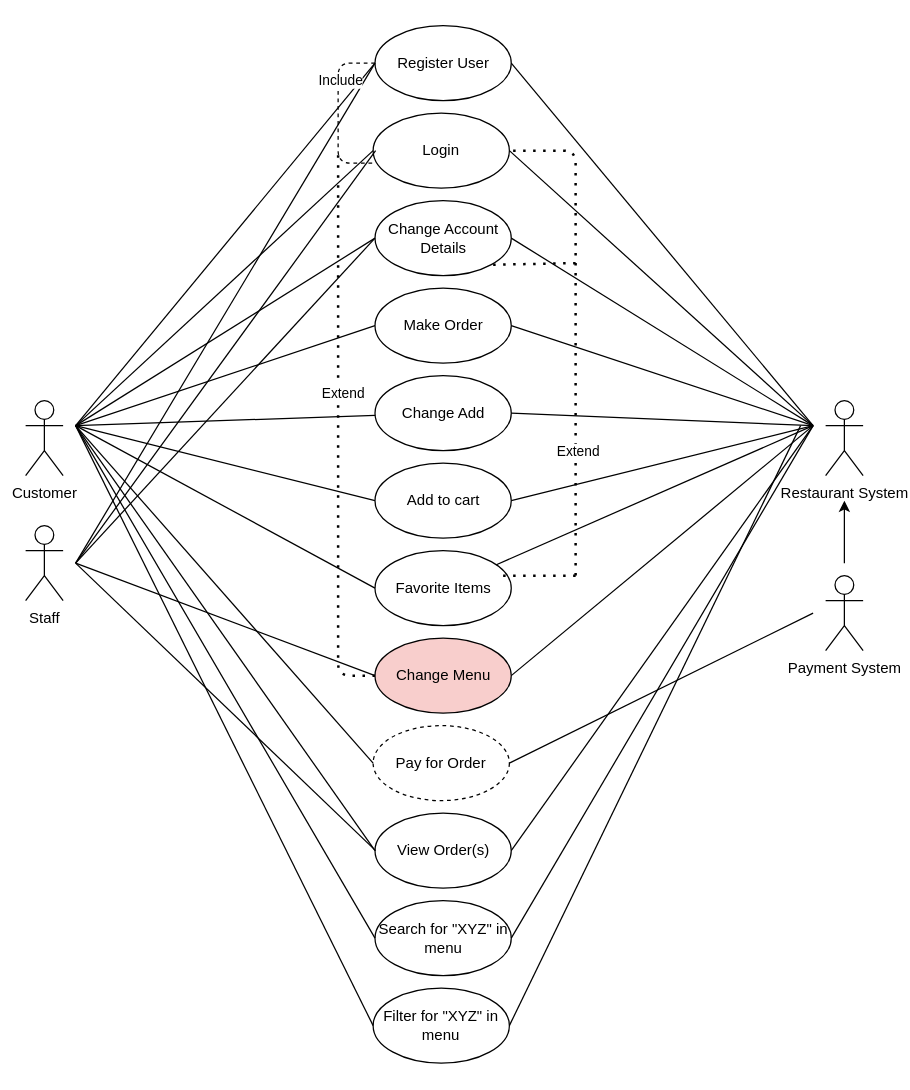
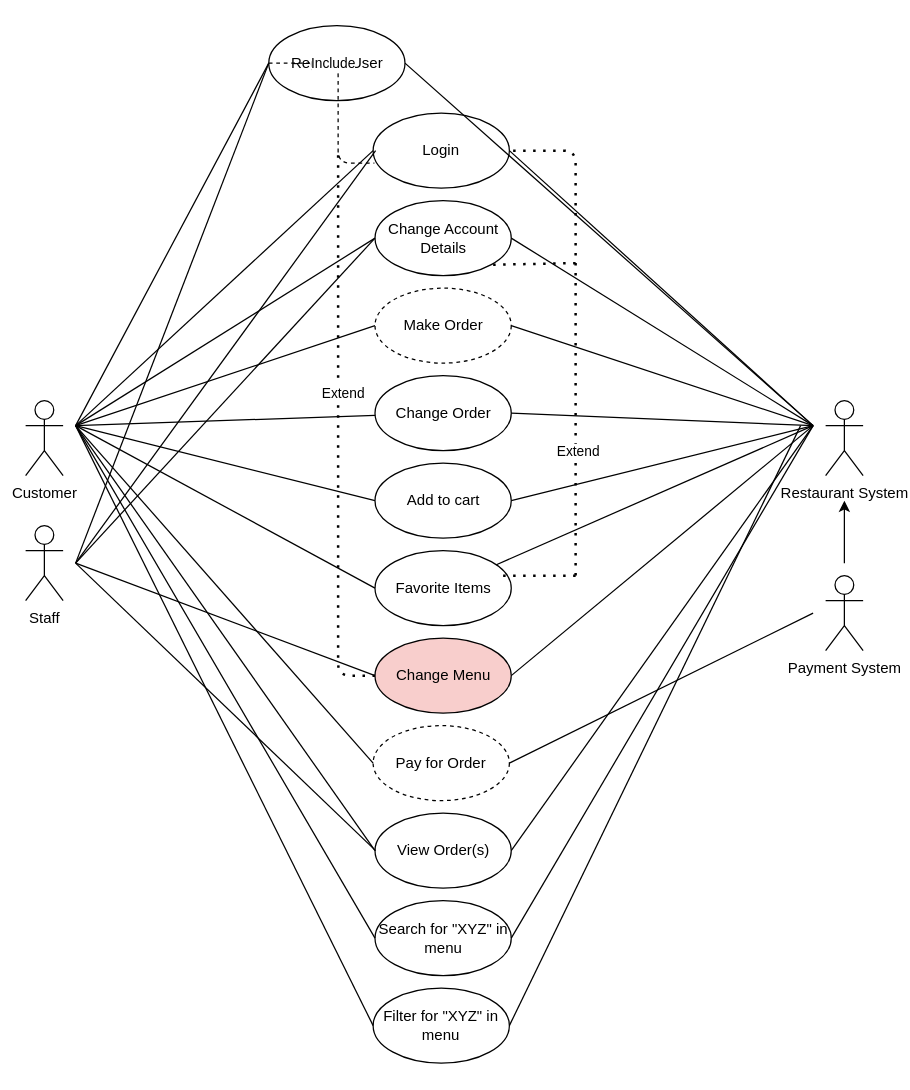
node "Register User": moved (443, 63) -> (337, 63)
node "Make Order": style solid -> dashed
node "Change Add": label "Change Add" -> "Change Order"
